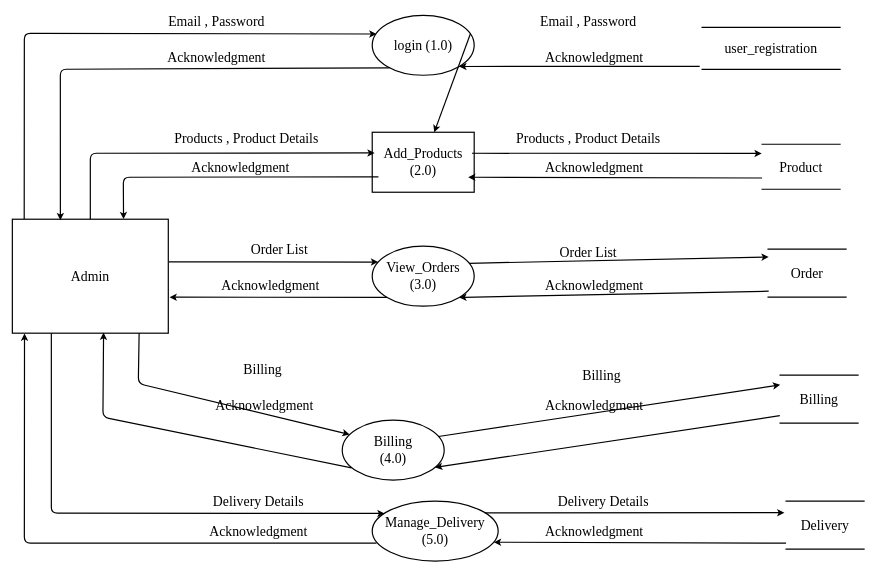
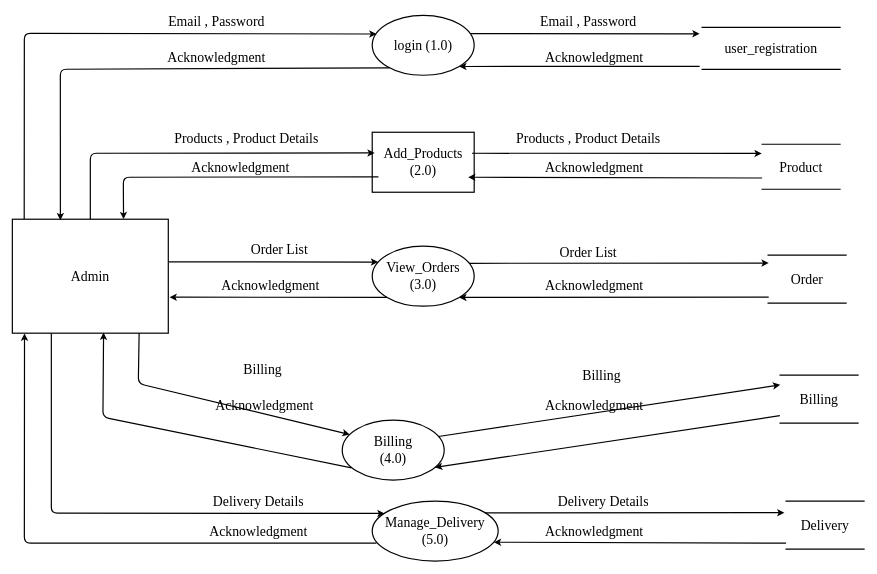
edge "login (1.0)" -> "Add_Products(2.0)": now "login (1.0)" -> "user_registration"
node "Order": moved (807, 273) -> (807, 279)
